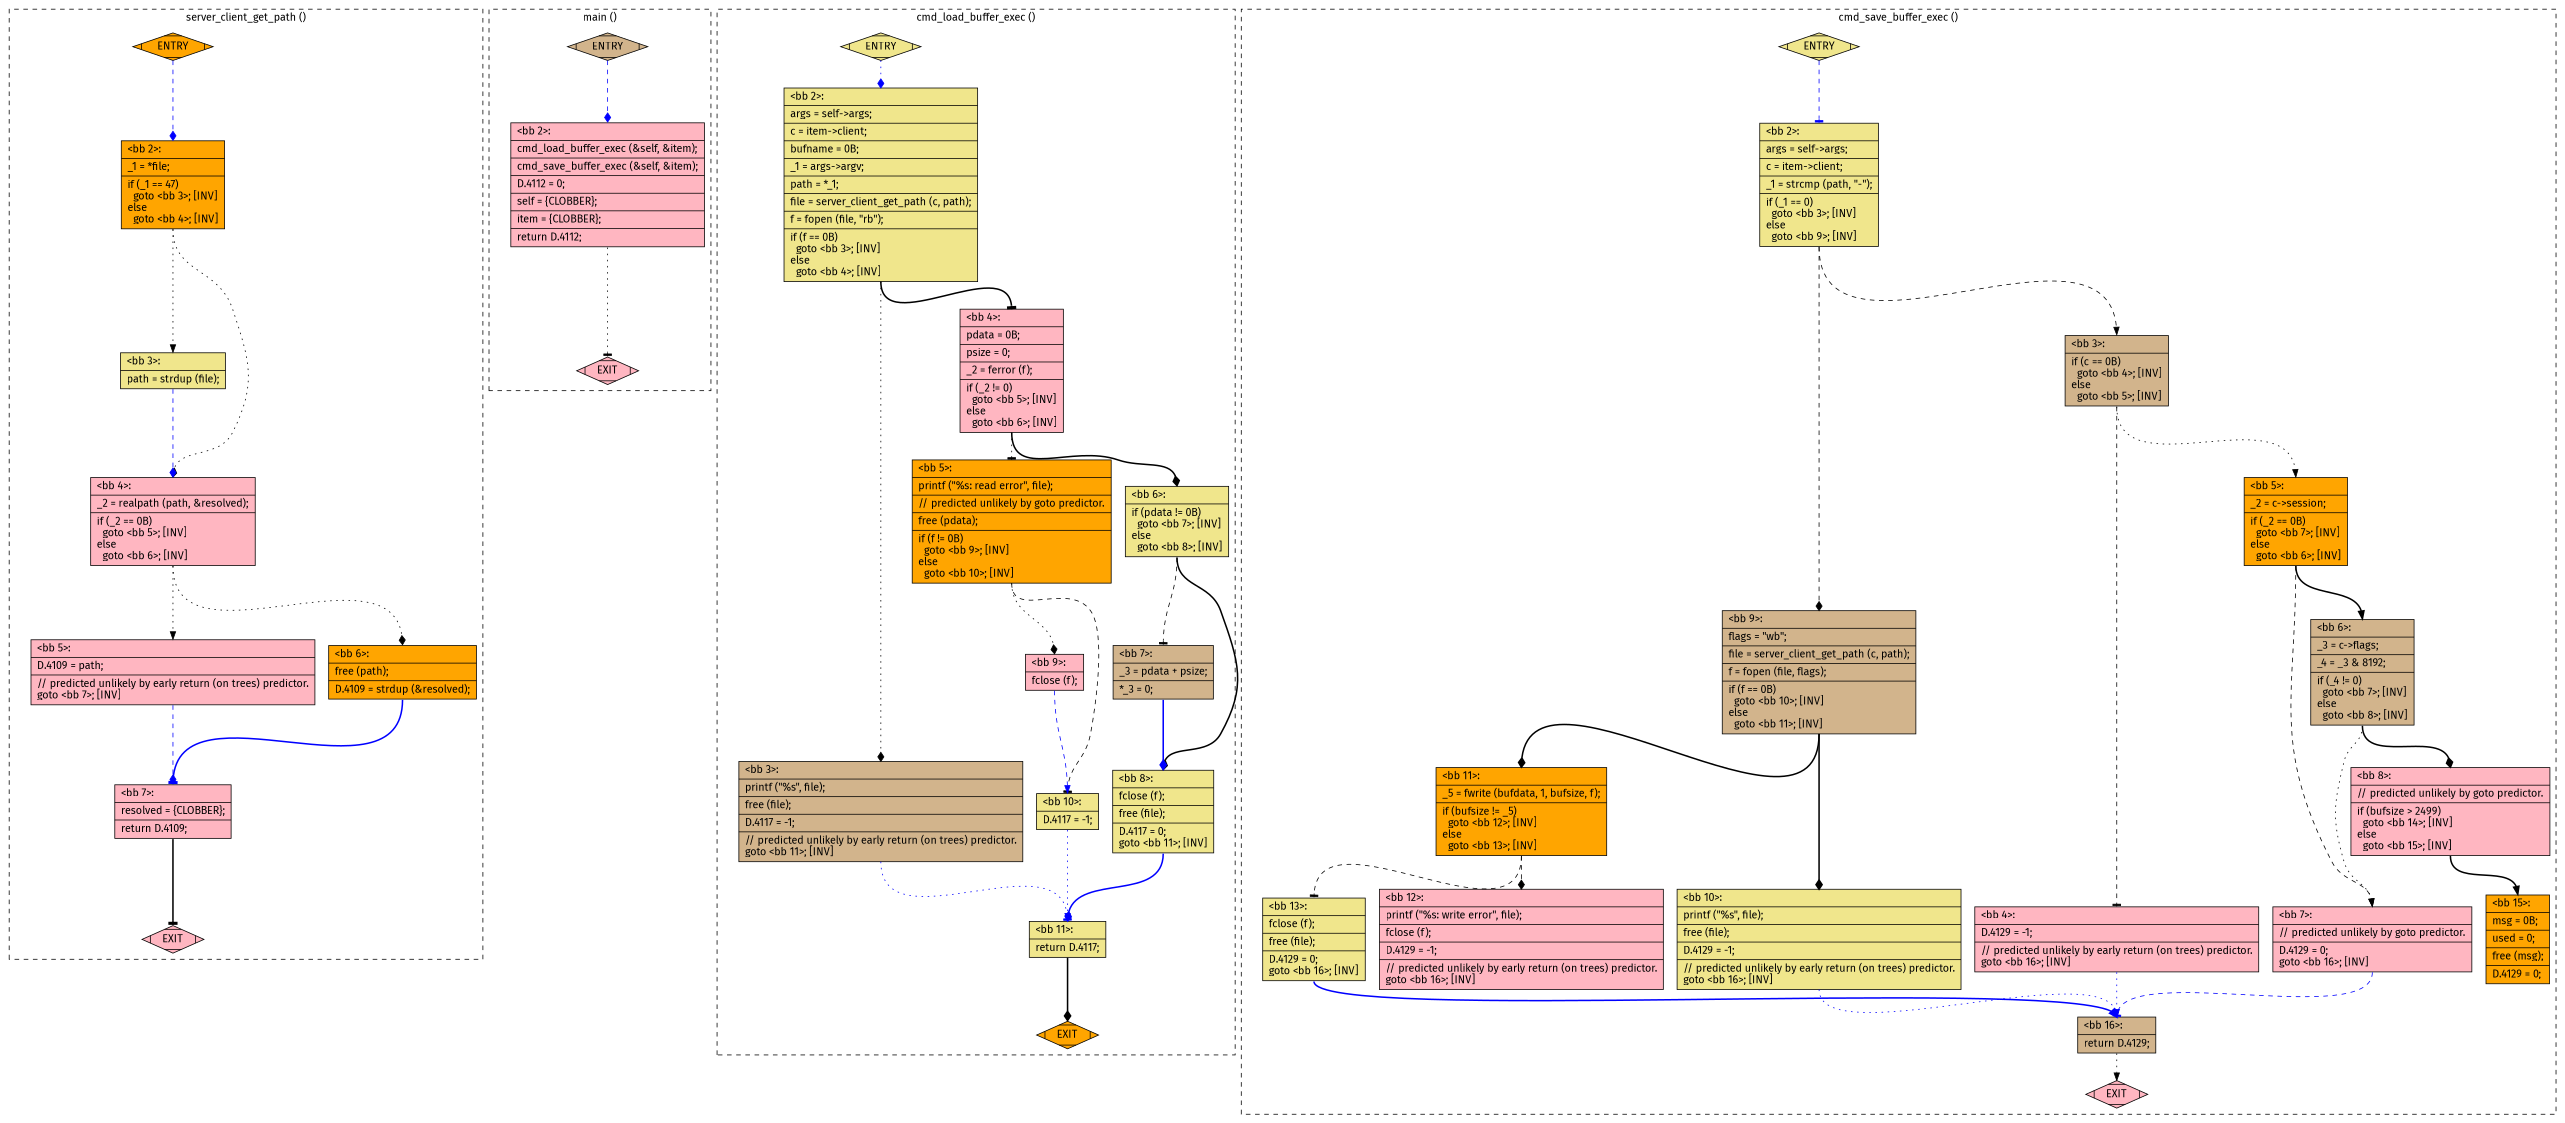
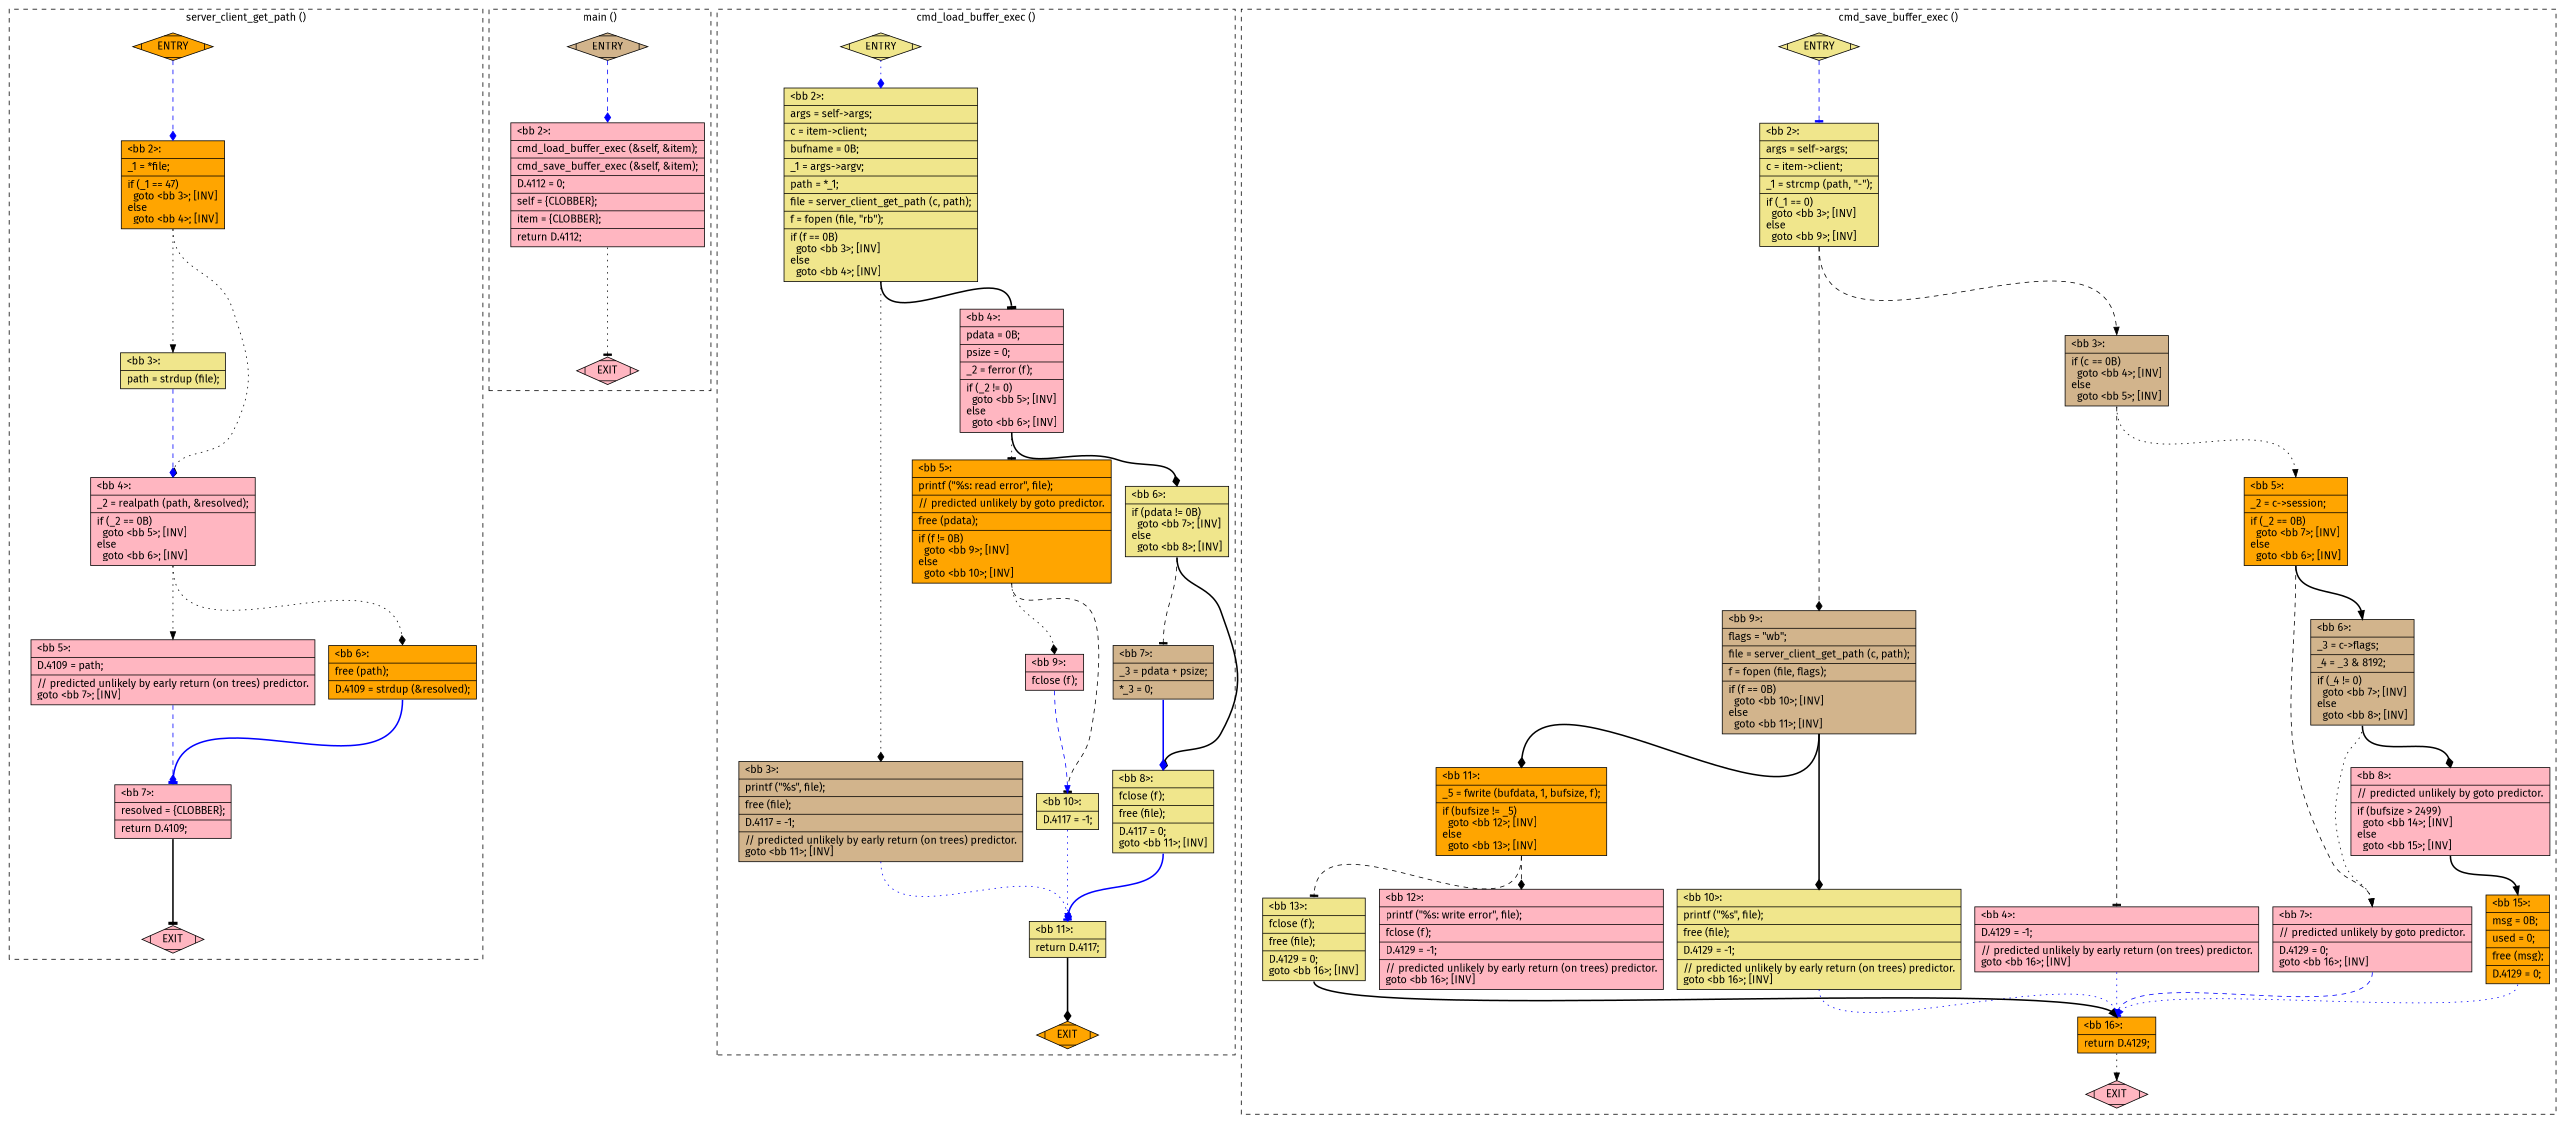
edge "<bb 13>:" -> "<bb 16>:": color blue -> black
edge "<bb 15>:" -> "<bb 16>:": added
node "<bb 16>:": fillcolor tan -> orange
